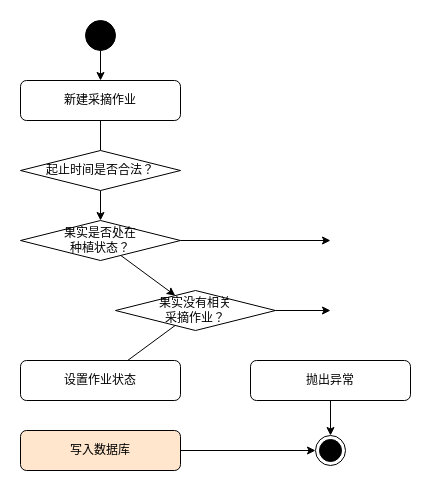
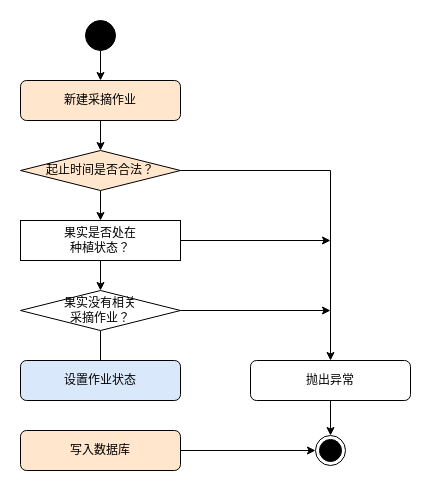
node "新建采摘作业": fillcolor #ffffff -> #ffe6cc
edge "新建采摘作业" -- "起止时间是否合法？": arrowhead none -> classic
node "起止时间是否合法？": fillcolor #ffffff -> #ffe6cc
edge "起止时间是否合法？" -> "抛出异常": added
node "果实是否处在 种植状态？": shape diamond -> rectangle
node "果实没有相关 采摘作业？": moved (196, 311) -> (101, 311)
node "设置作业状态": fillcolor #ffffff -> #dae8fc
